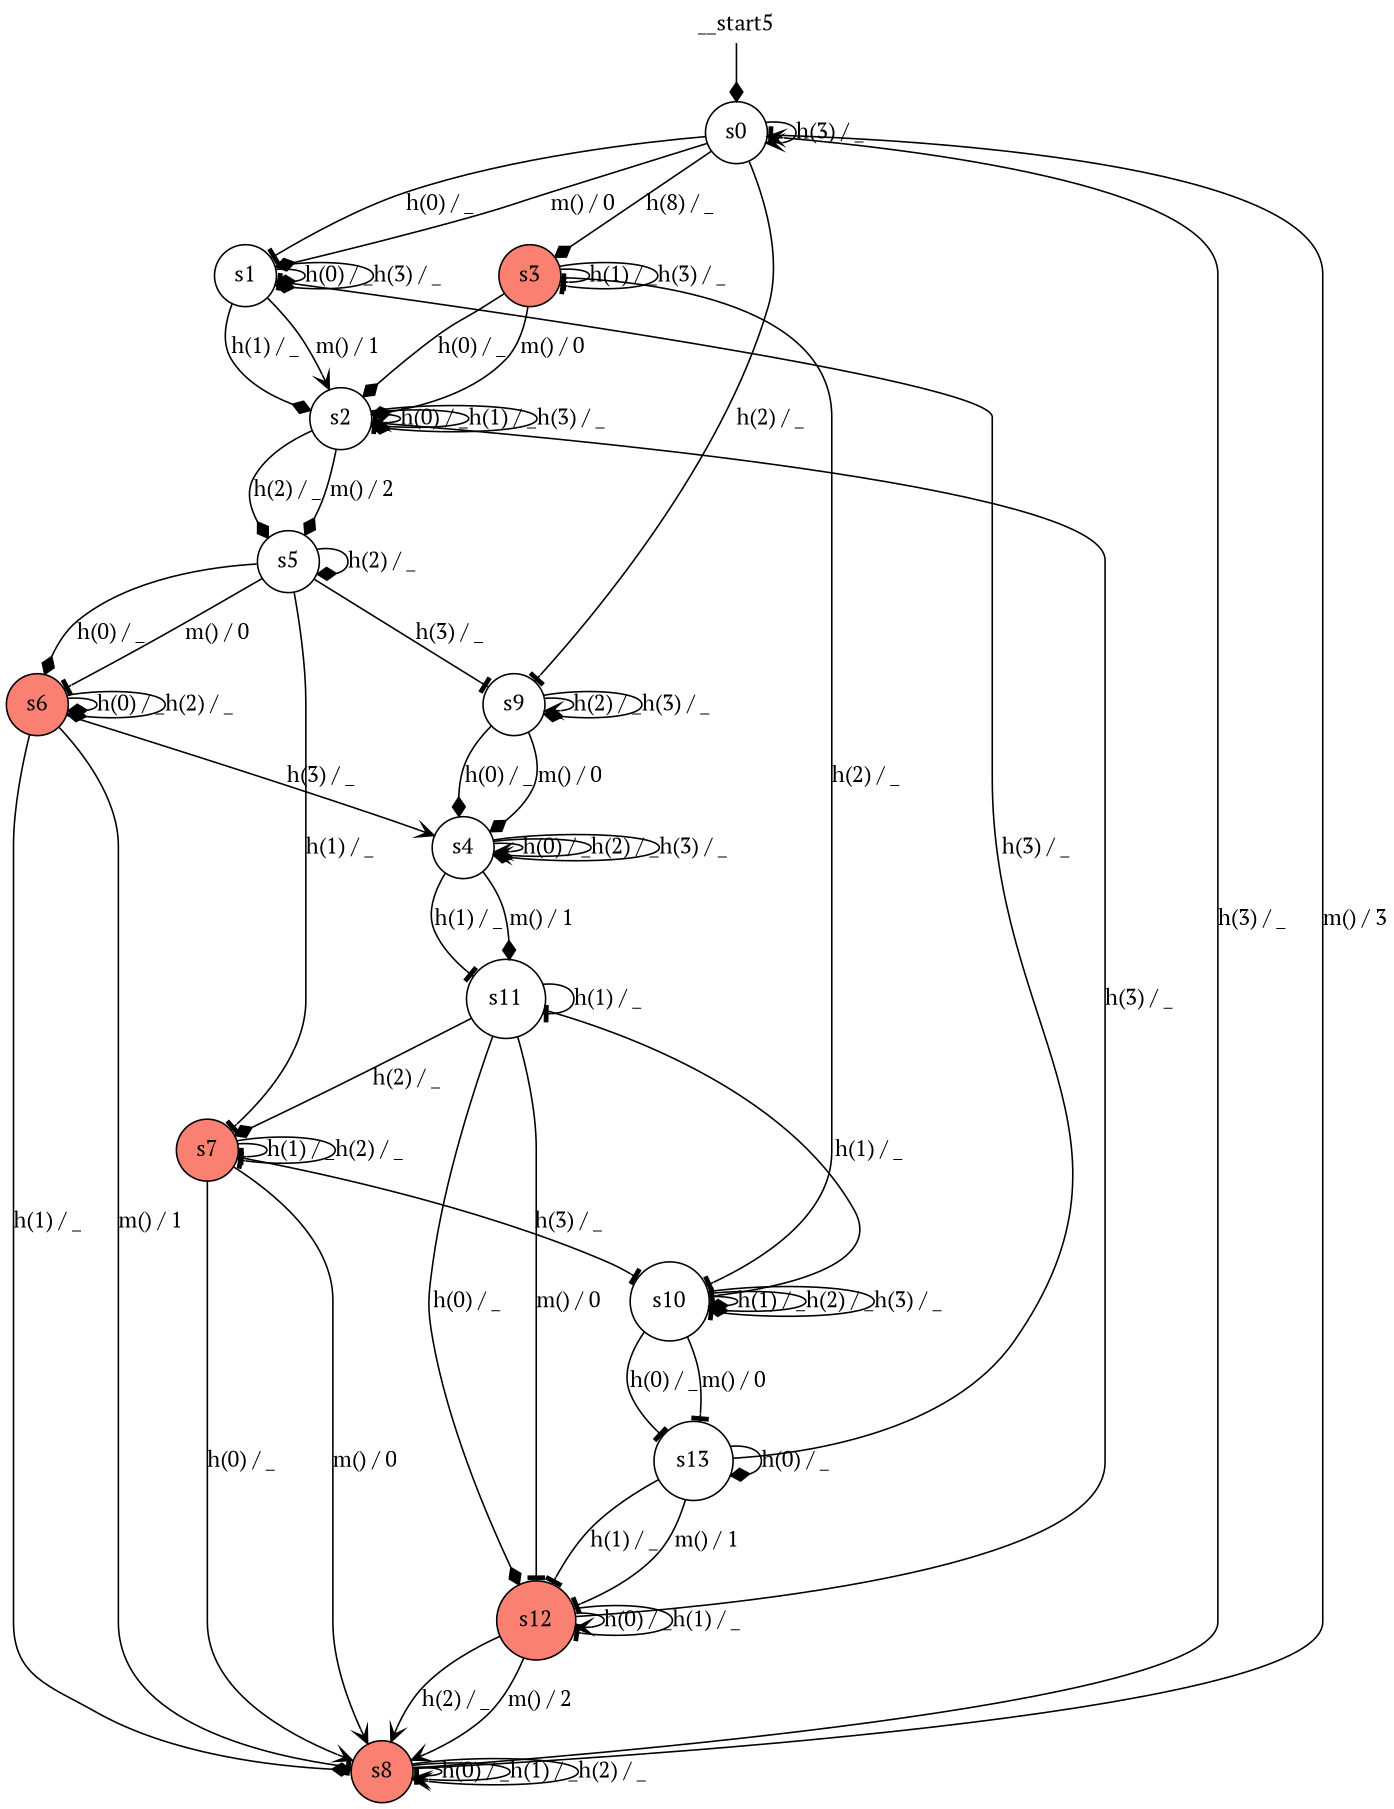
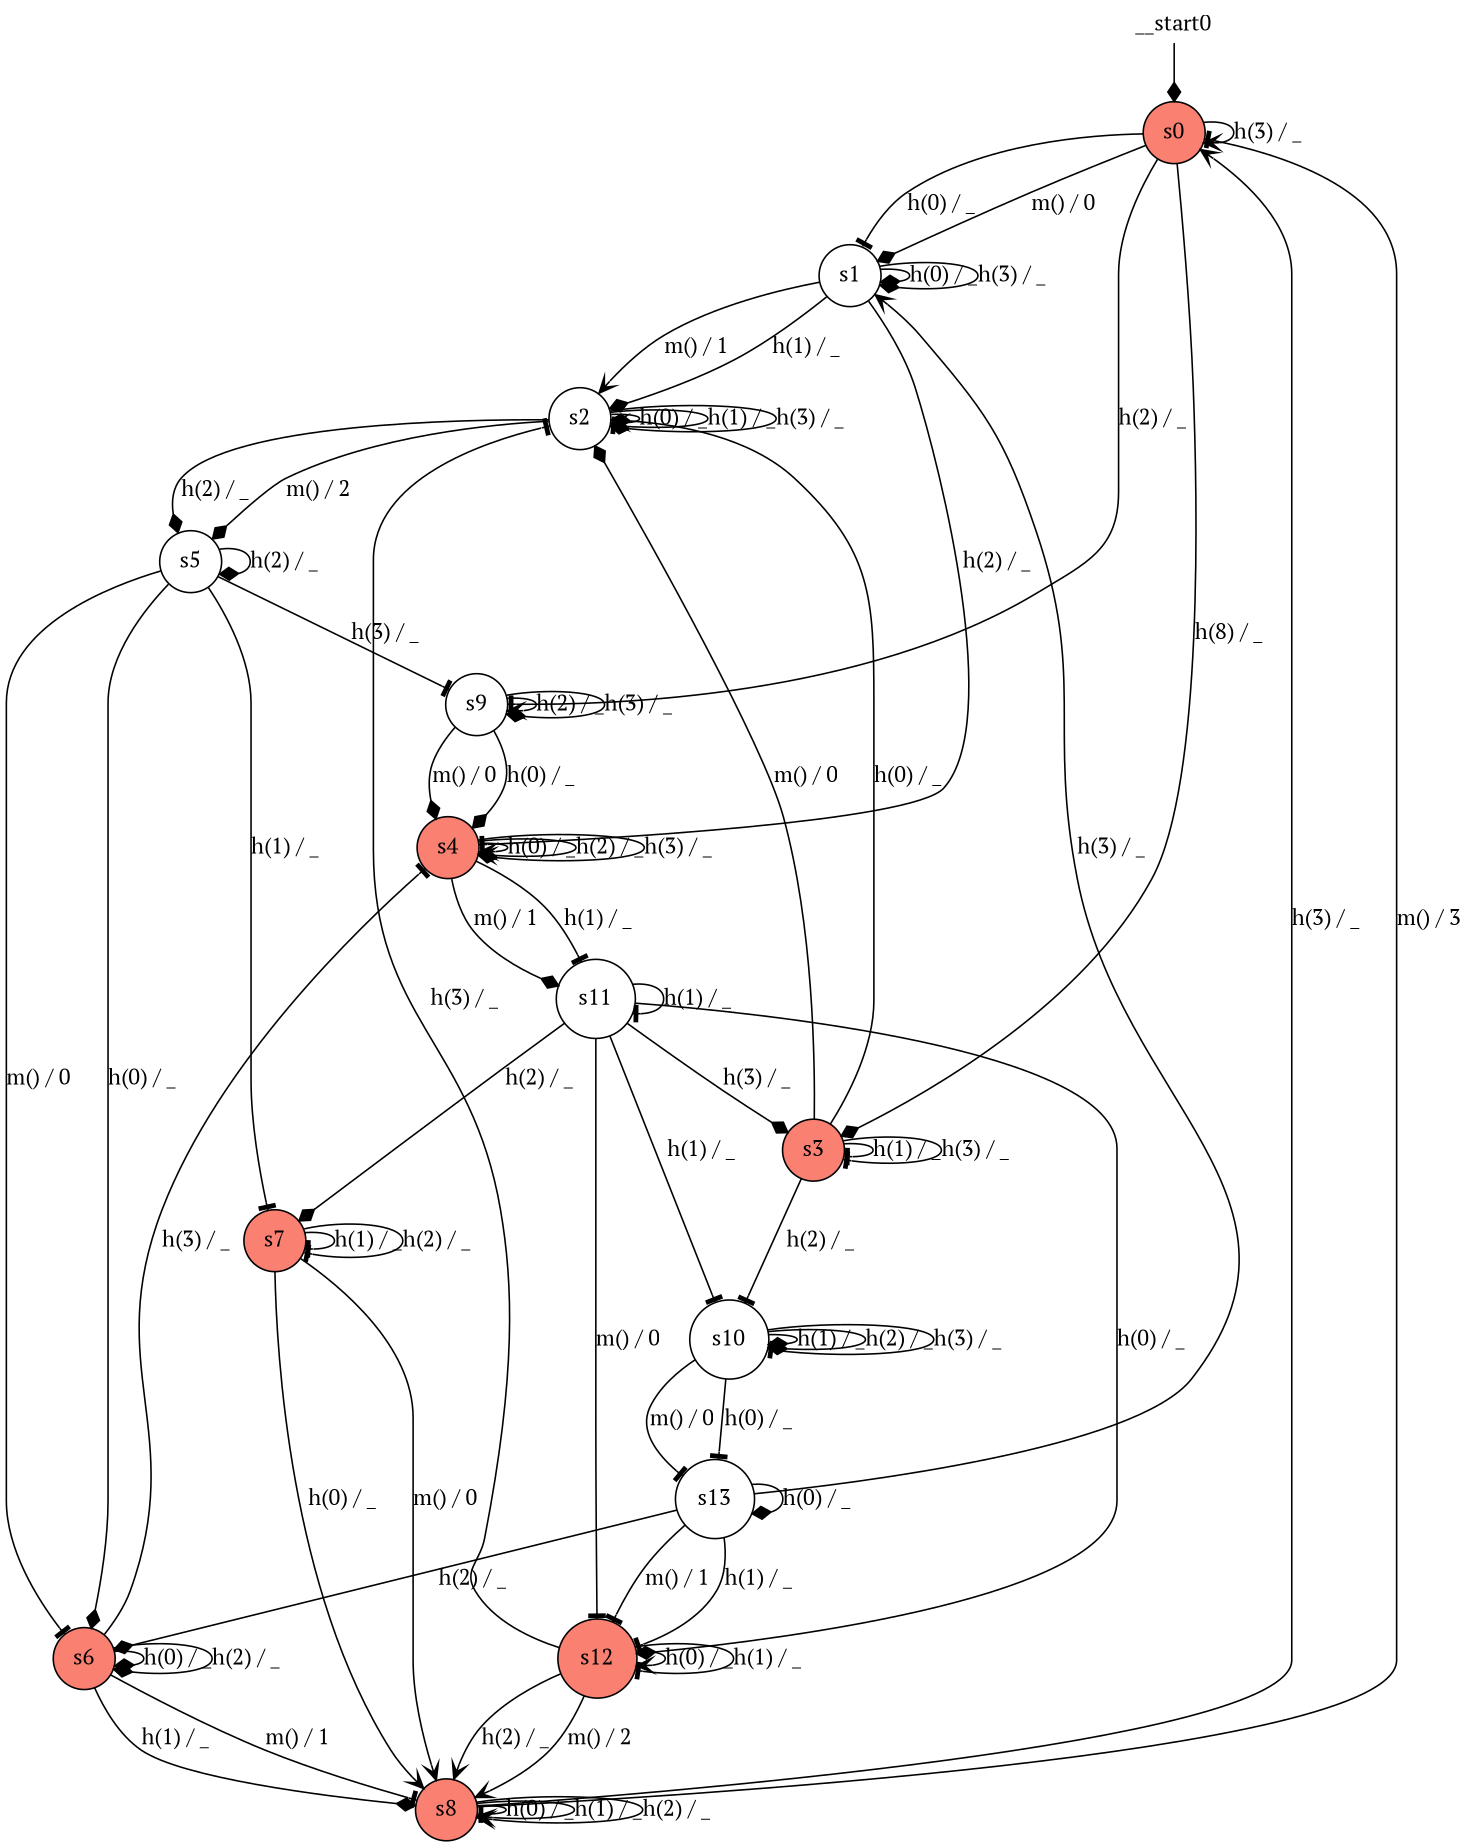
node "__start5": label "__start5" -> "__start0"
node "s0": fillcolor white -> salmon
edge "s13" -> "s1": arrowhead tee -> vee
edge "s1" -> "s4": added, label "h(2) / _"
edge "s6" -> "s4": arrowhead vee -> tee
node "s4": fillcolor white -> salmon
edge "s11" -> "s3": added, label "h(3) / _"
edge "s7" -> "s10": removed, label "h(3) / _"
edge "s13" -> "s6": added, label "h(2) / _"
